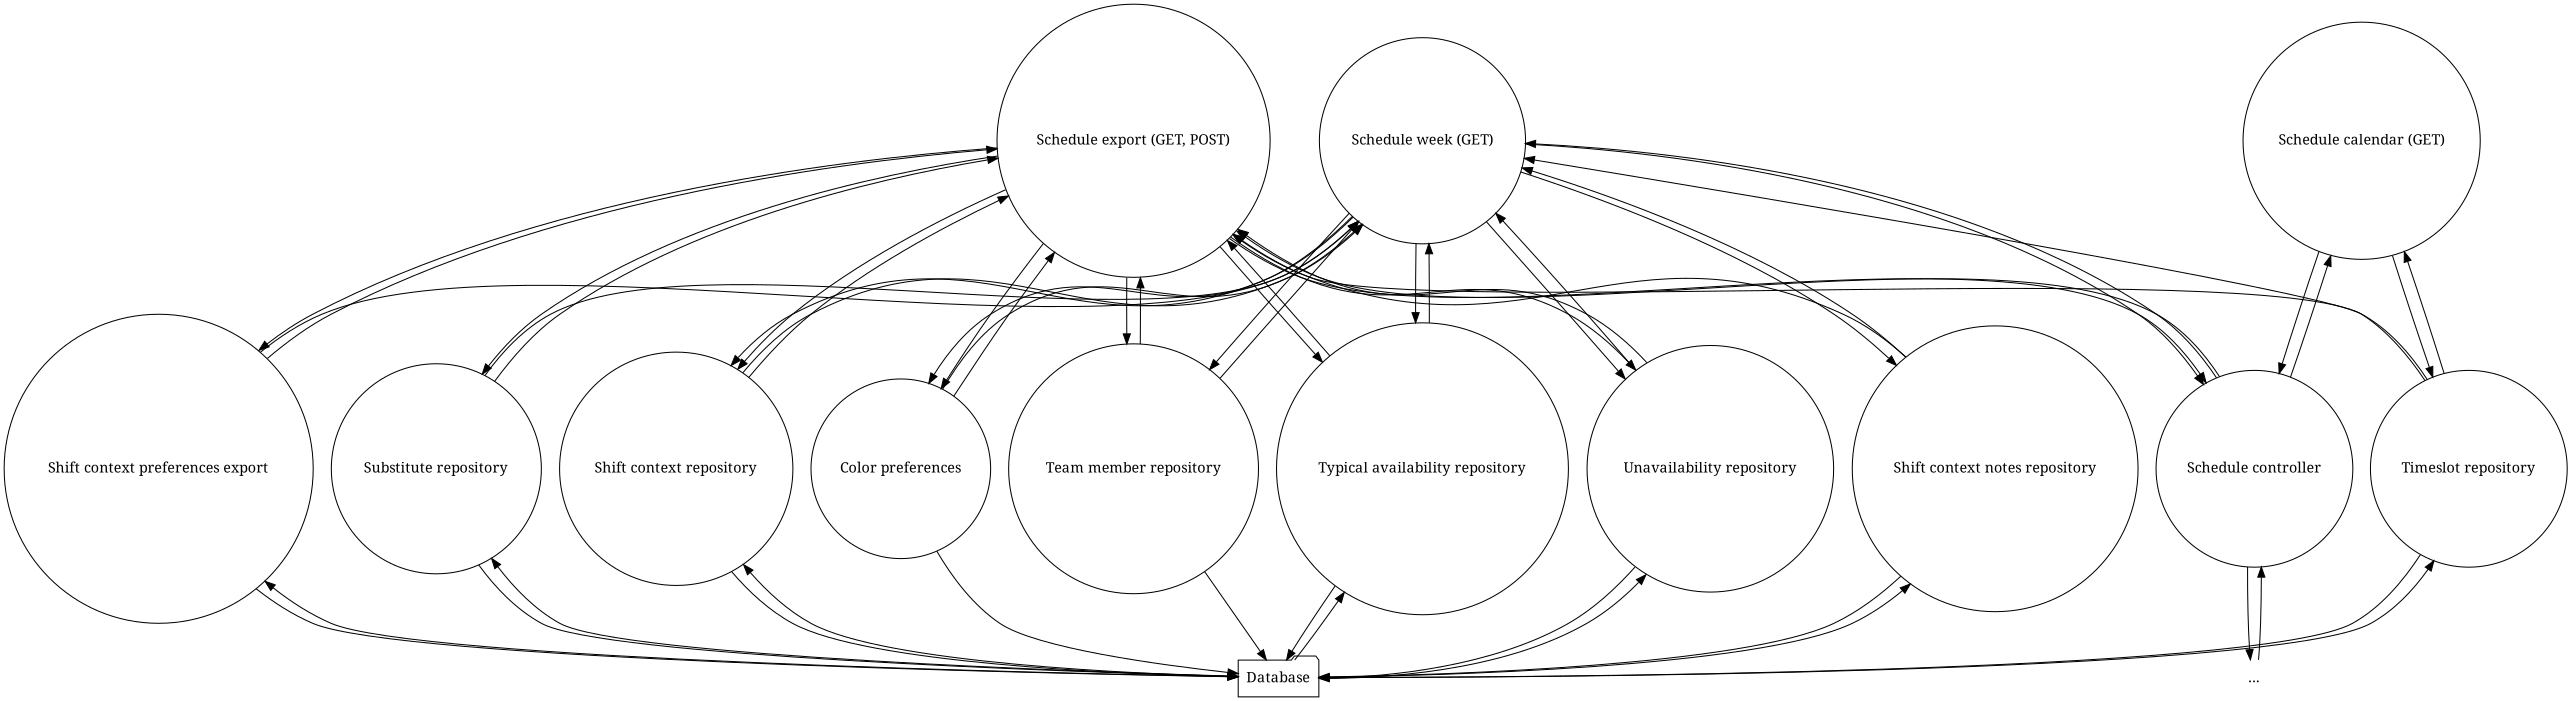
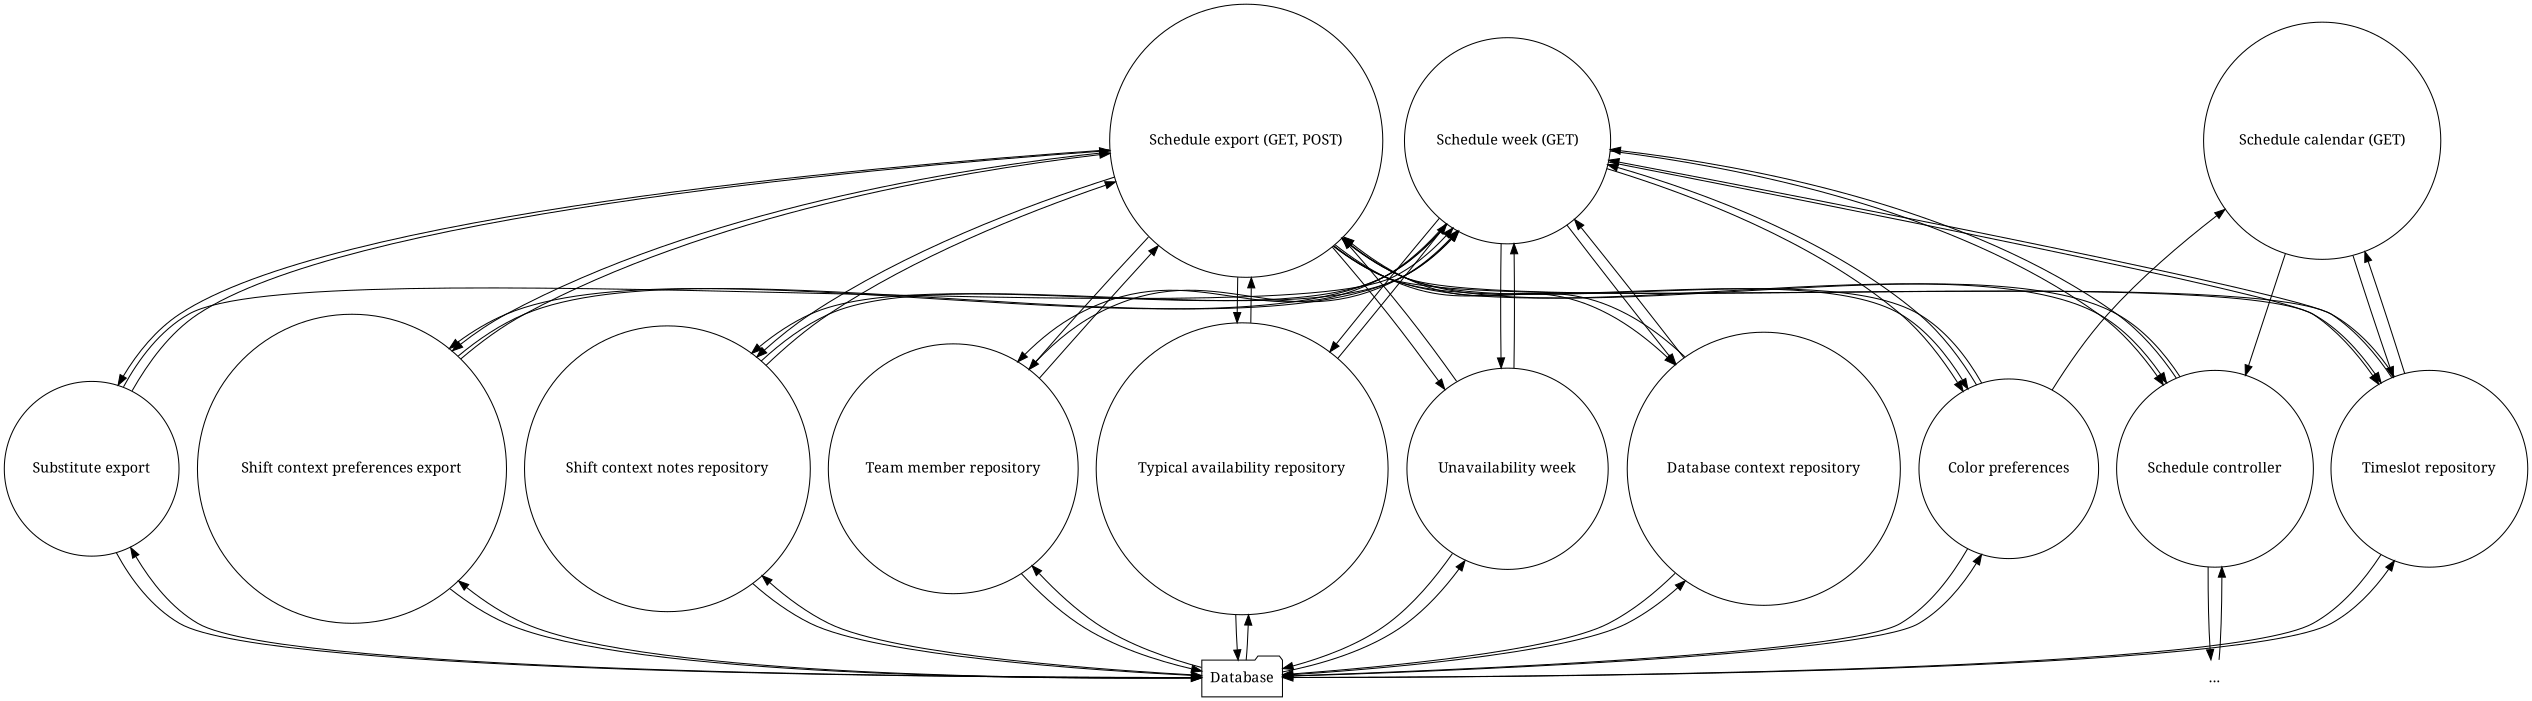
edge "Schedule week (GET)" -> "Timeslot repository": added
edge "Schedule export (GET, POST)" -> "Shift context notes repository": added
edge "Schedule export (GET, POST)" -> "Timeslot repository": added
edge "Schedule week (GET)" -> "Shift context preferences export": added
edge "Schedule controller" -> "Schedule calendar (GET)": now "Color preferences" -> "Schedule calendar (GET)"
node "Substitute repository": label "Substitute repository" -> "Substitute export"
node "Shift context repository": label "Shift context repository" -> "Database context repository"
node "Unavailability repository": label "Unavailability repository" -> "Unavailability week"
edge "Database" -> "Team member repository": added
edge "Database" -> "Color preferences": added
